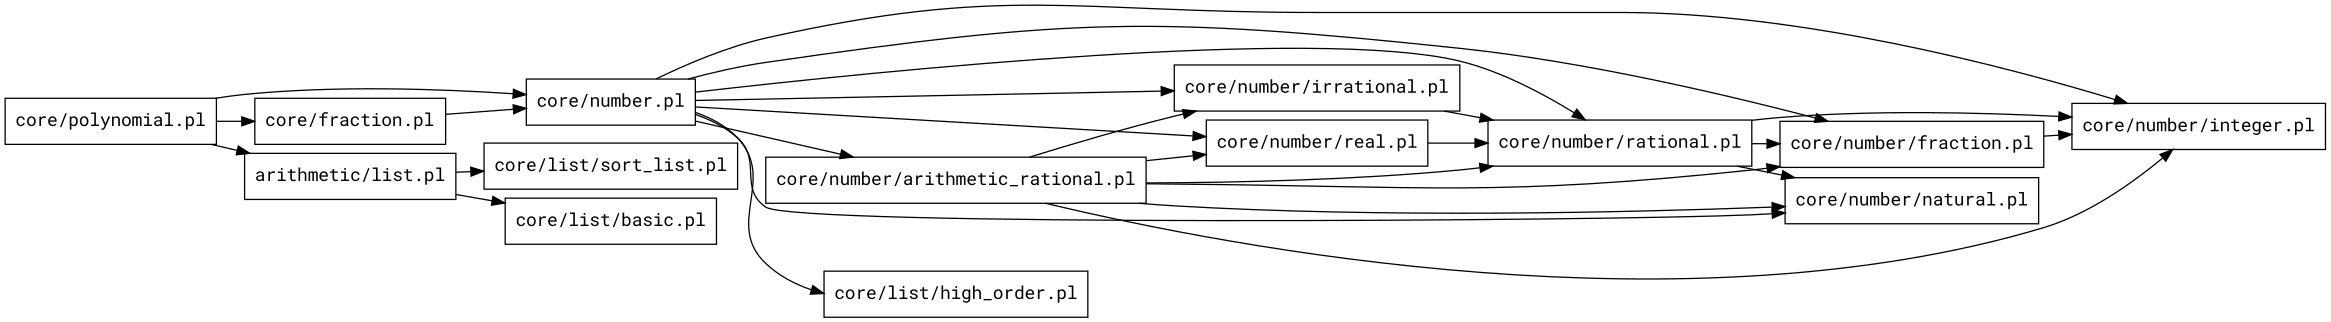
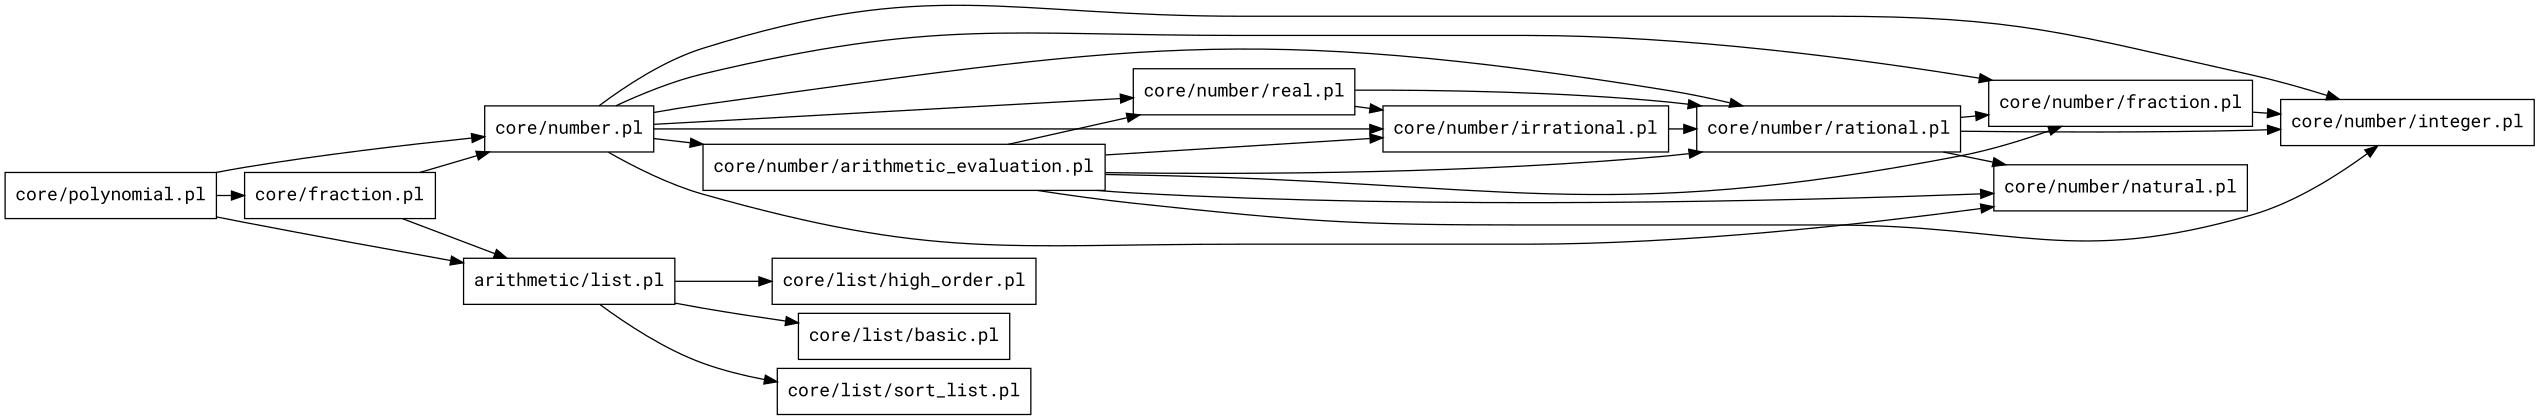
edge "core/number/real.pl" -> "core/number/irrational.pl": added
node "core/number/arithmetic_rational.pl": label "core/number/arithmetic_rational.pl" -> "core/number/arithmetic_evaluation.pl"
edge "core/number.pl" -> "core/list/high_order.pl": now "arithmetic/list.pl" -> "core/list/high_order.pl"
edge "core/fraction.pl" -> "arithmetic/list.pl": added
